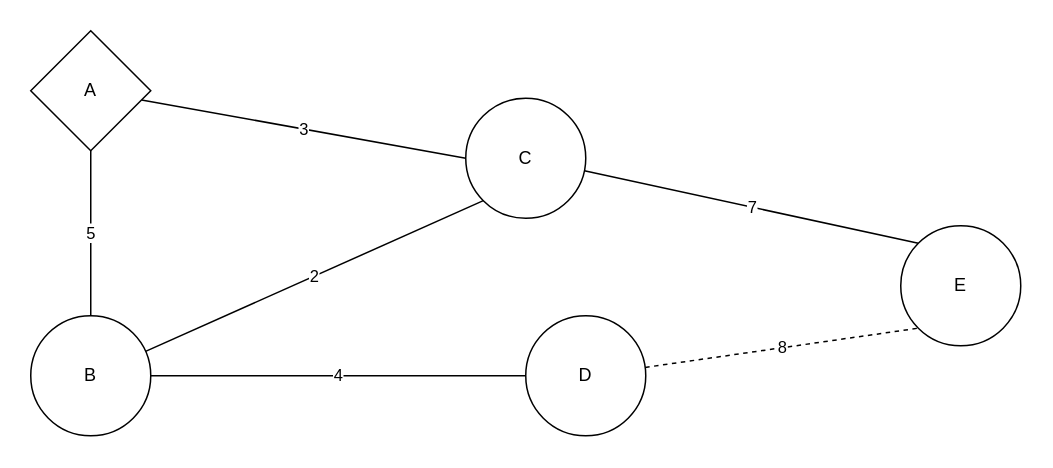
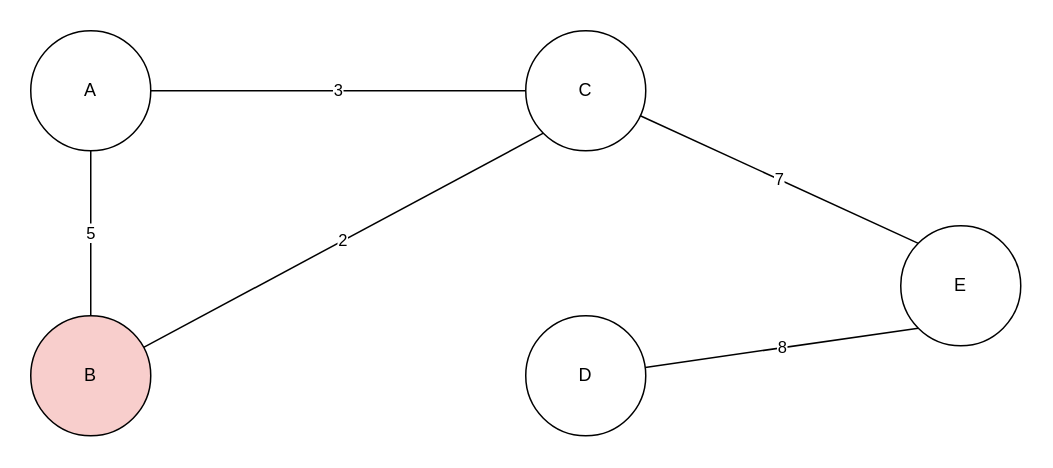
node "A": shape diamond -> ellipse
node "C": moved (526, 158) -> (586, 91)
edge "E" -- "D": style dashed -> solid
node "B": fillcolor #ffffff -> #f8cecc
edge "B" -- "D": removed, label "4"
